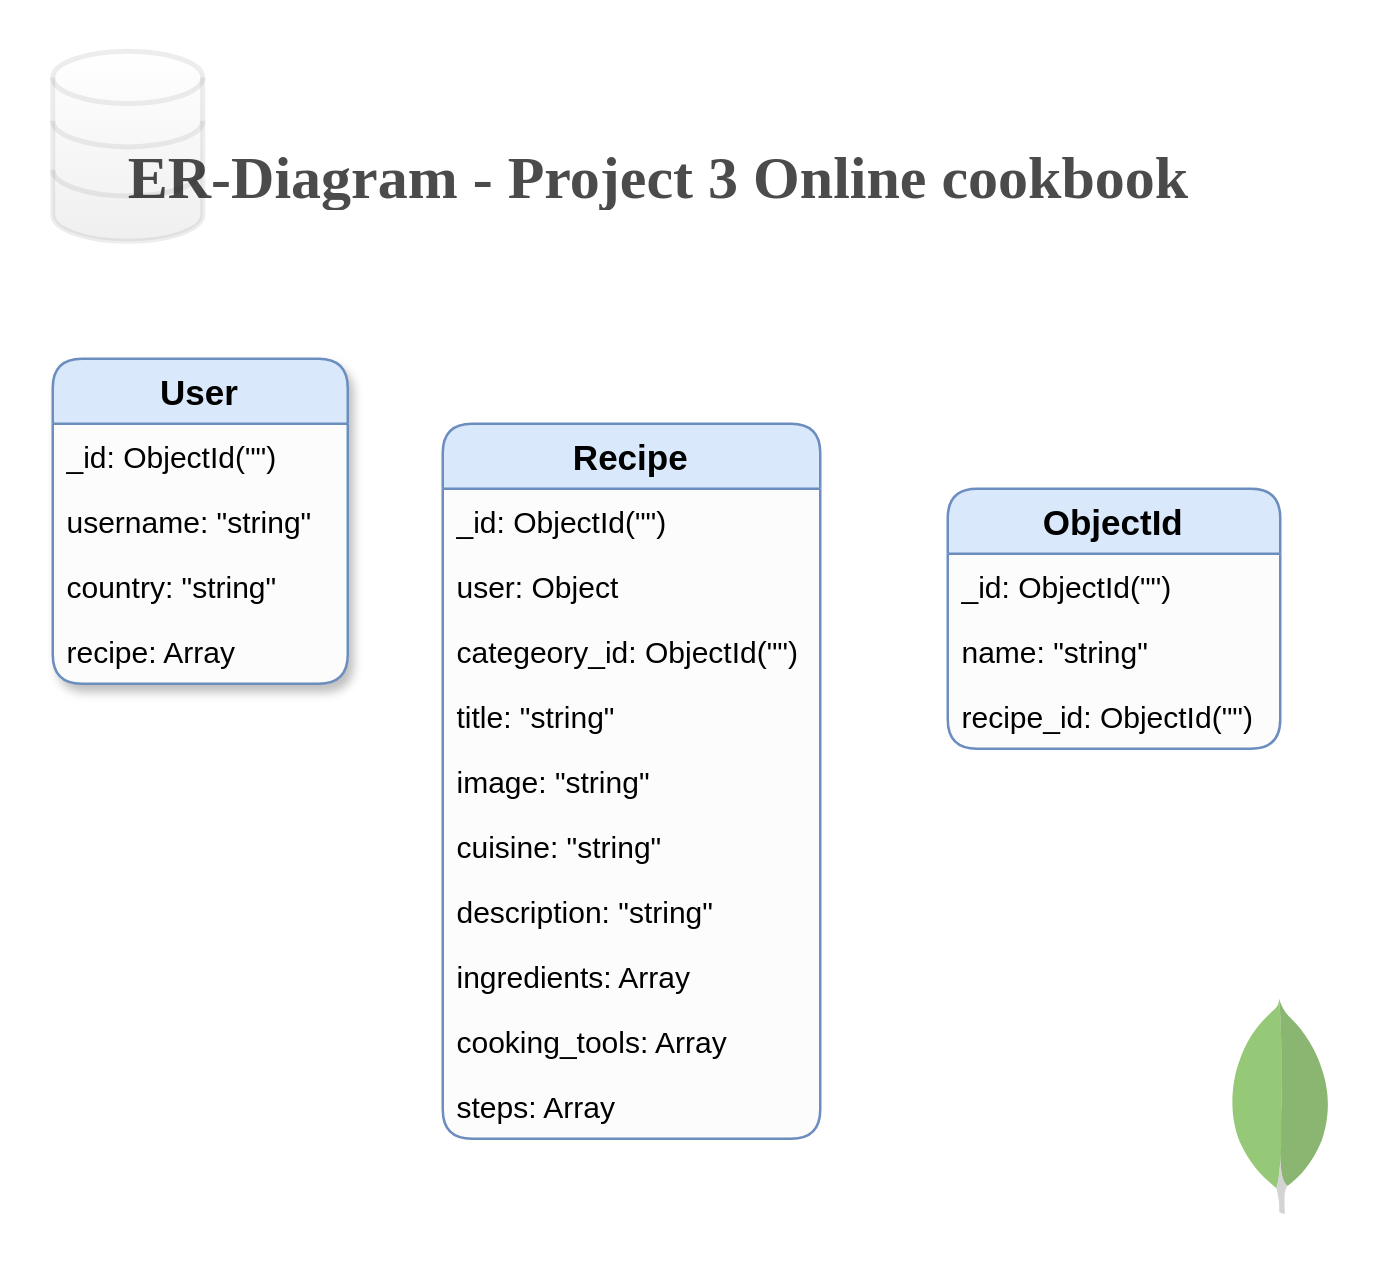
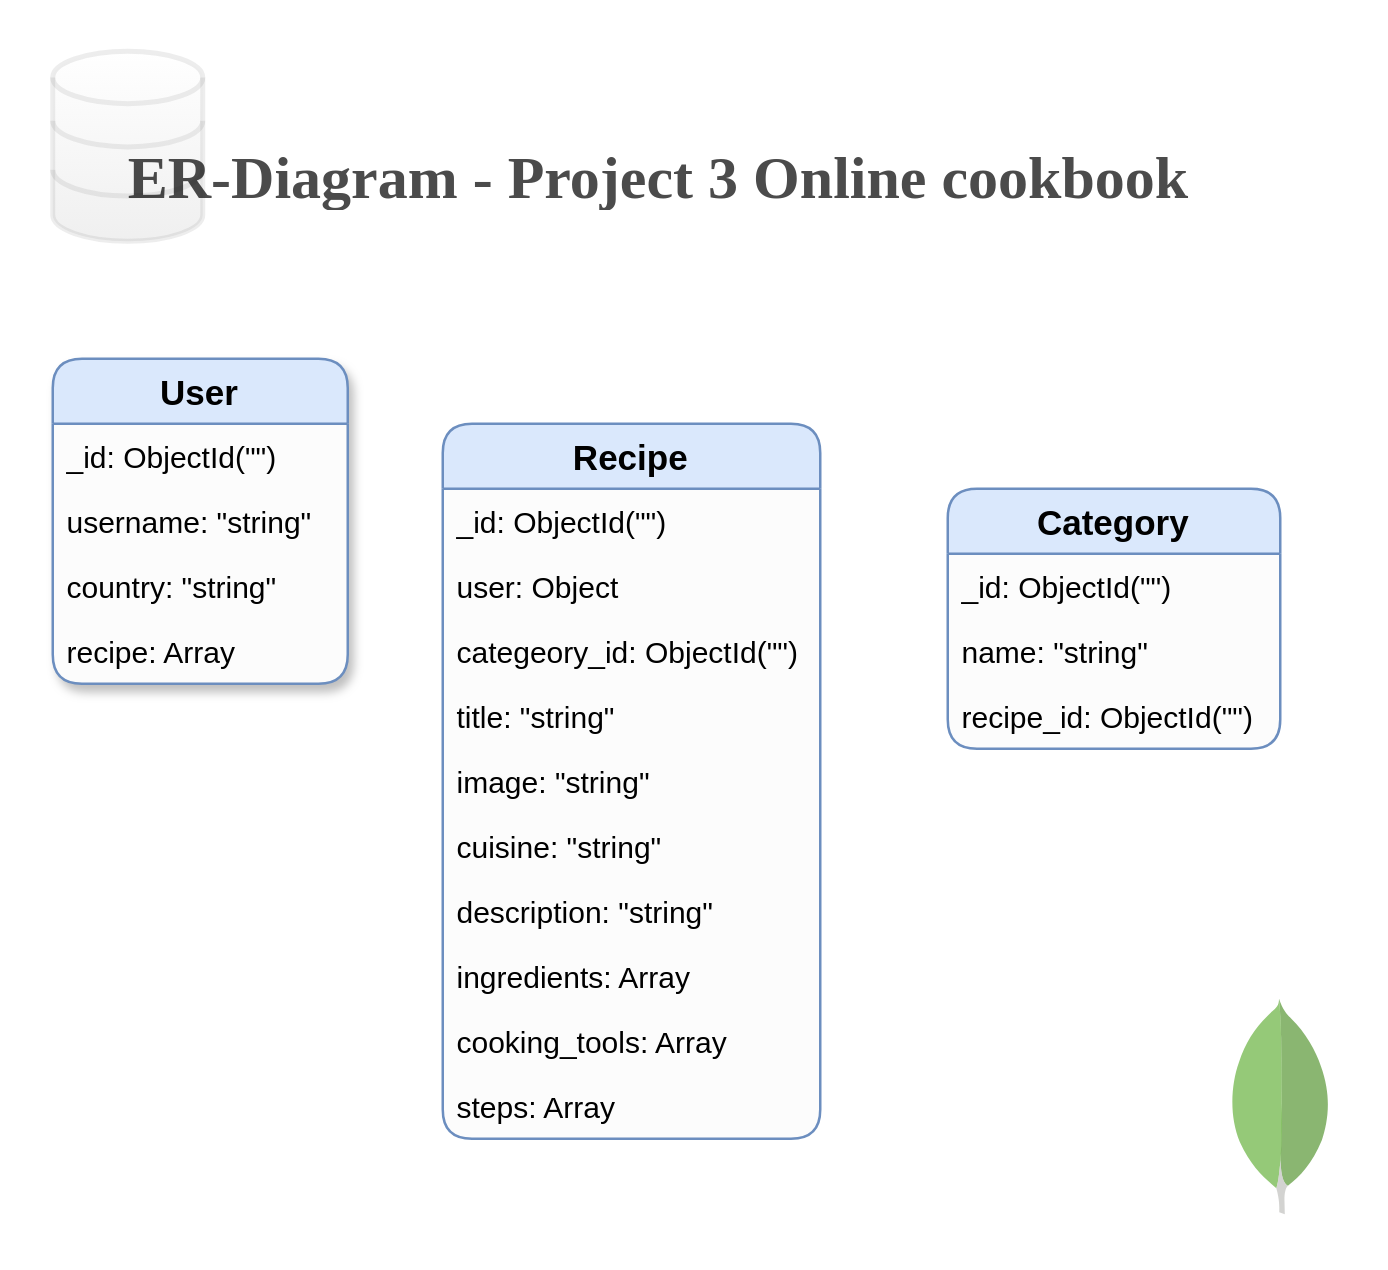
node "ObjectId": label "ObjectId" -> "Category"
